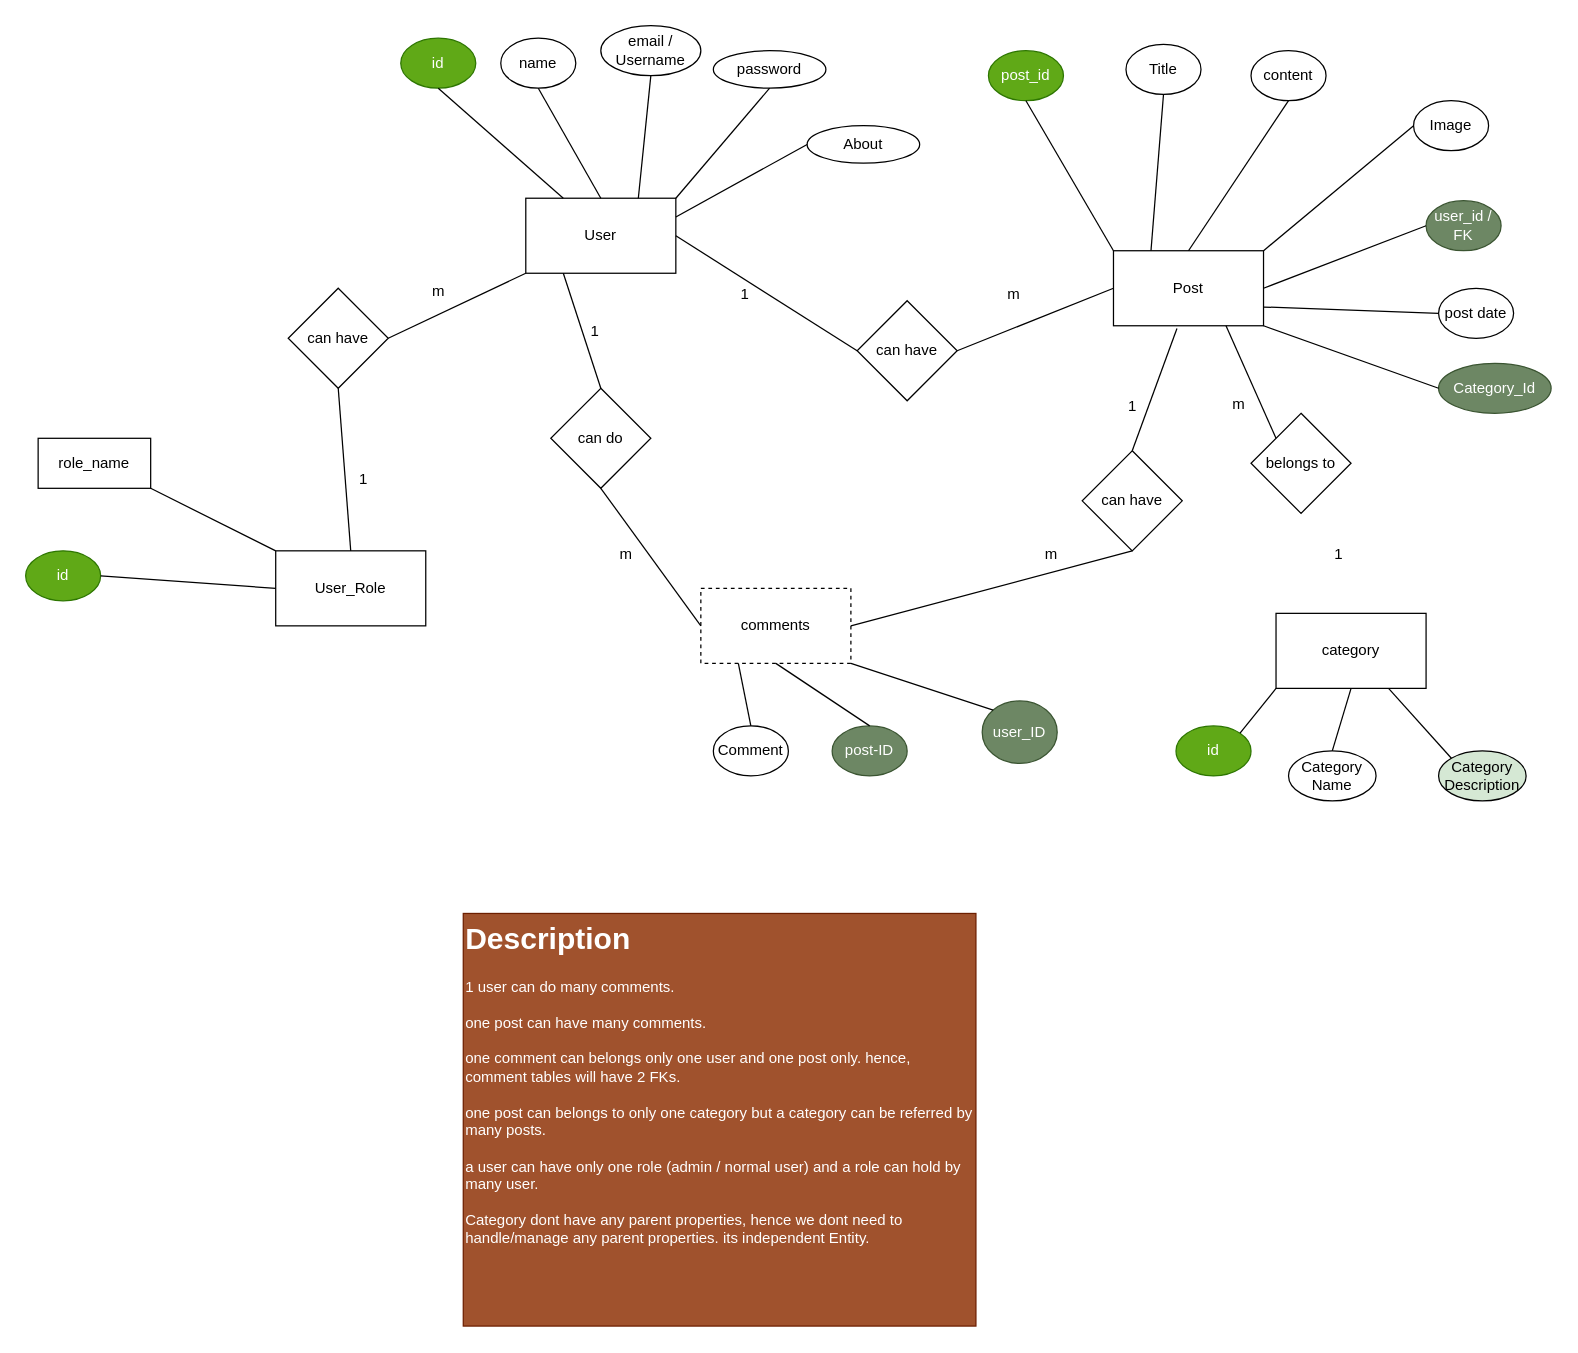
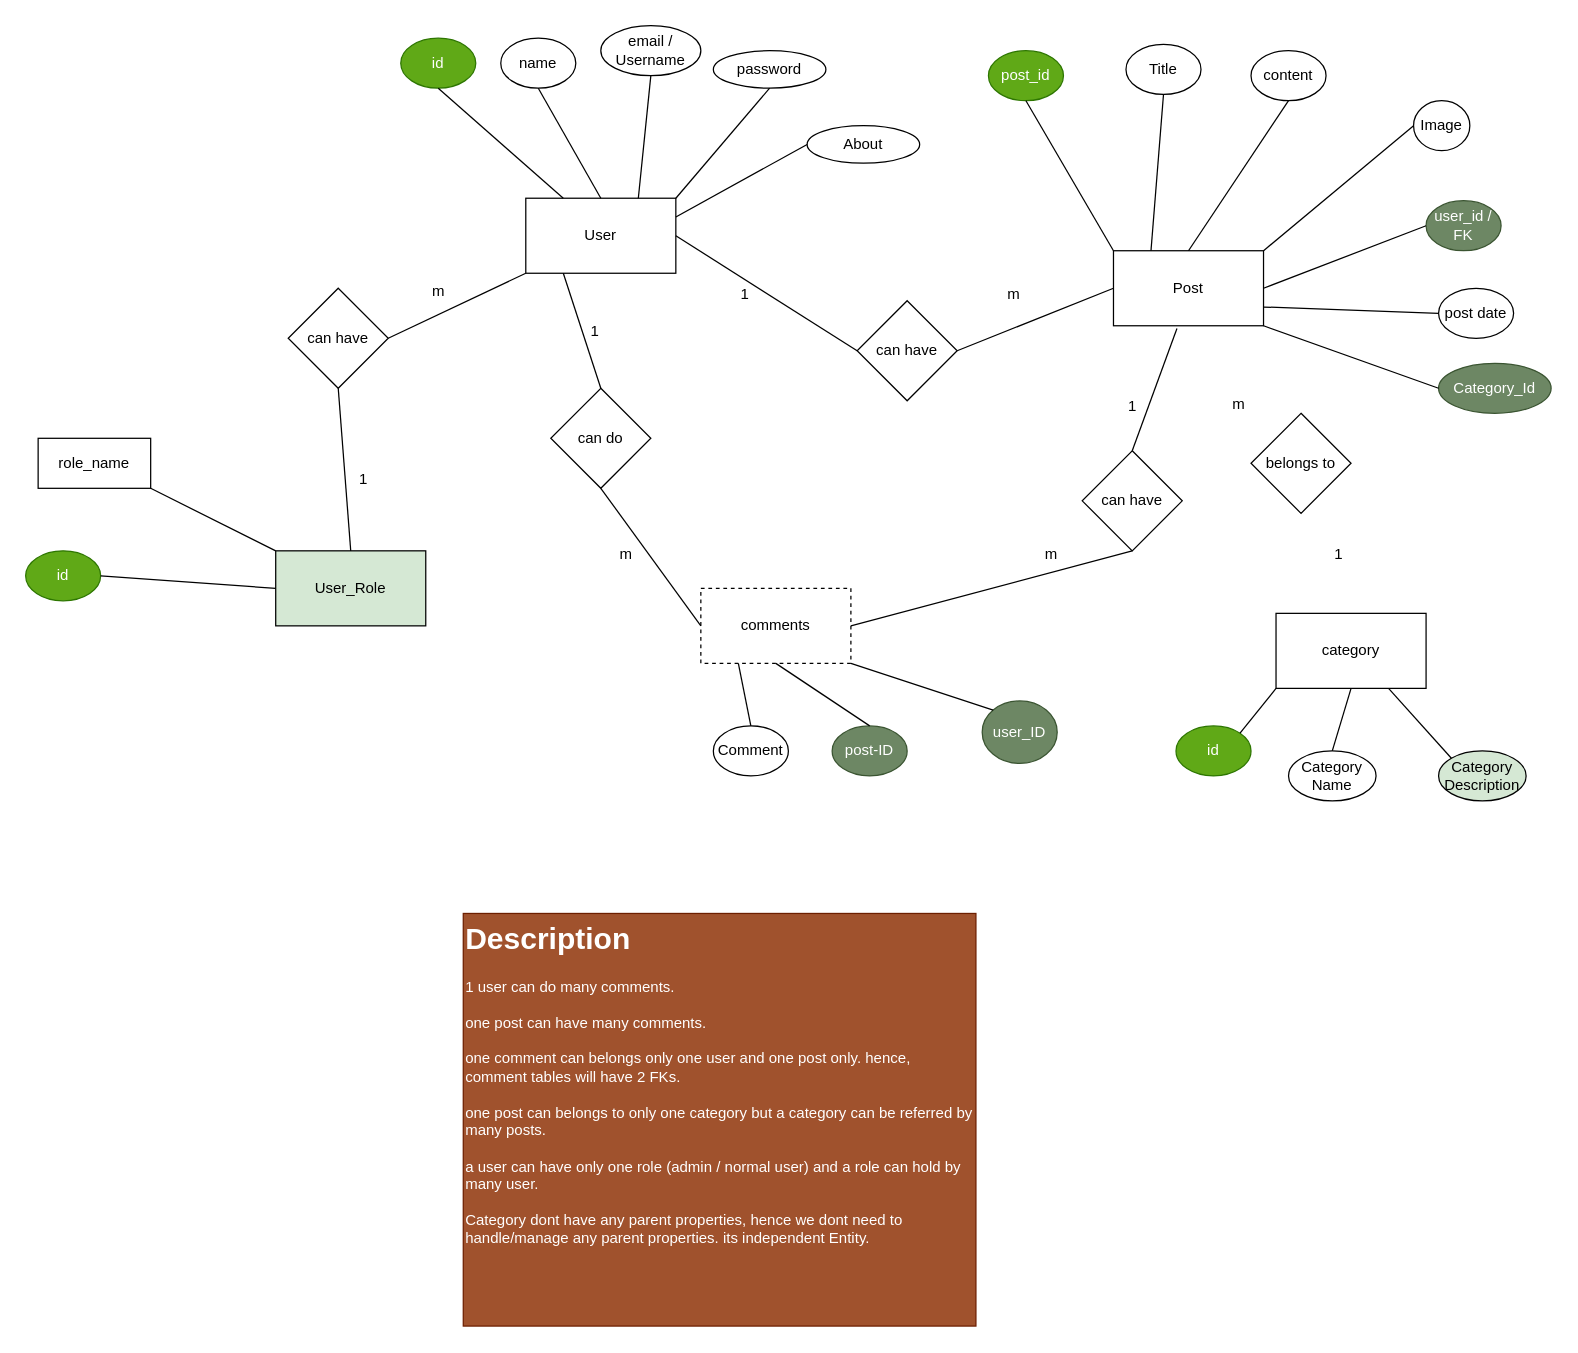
node "Image": size 75x50 -> 56x50
edge "Post" -- "belongs to": removed
node "User_Role": fillcolor #ffffff -> #d5e8d4
